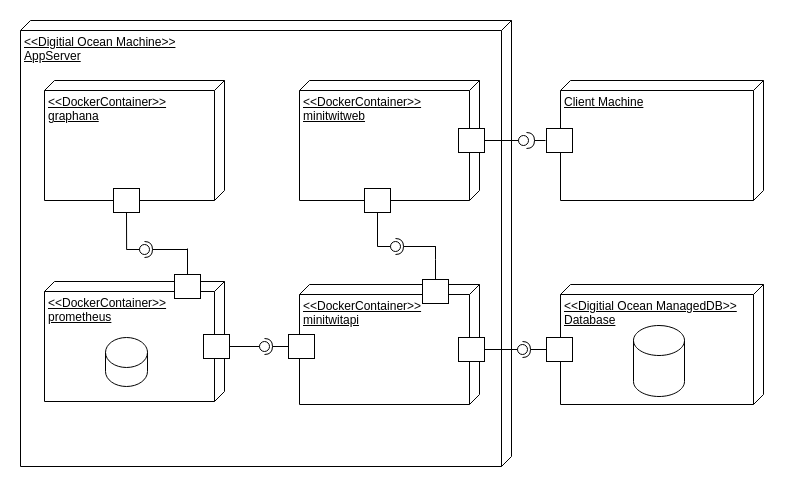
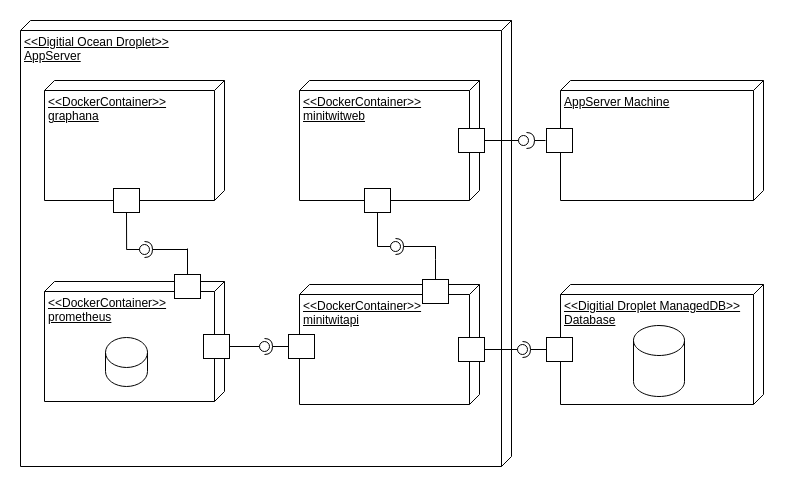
node "<<Digitial Ocean Machine>> AppServer": label "<<Digitial Ocean Machine>> AppServer" -> "<<Digitial Ocean Droplet>> AppServer"
node "Client Machine": label "Client Machine" -> "AppServer Machine"
node "<<Digitial Ocean ManagedDB>> Database": label "<<Digitial Ocean ManagedDB>> Database" -> "<<Digitial Droplet ManagedDB>> Database"
